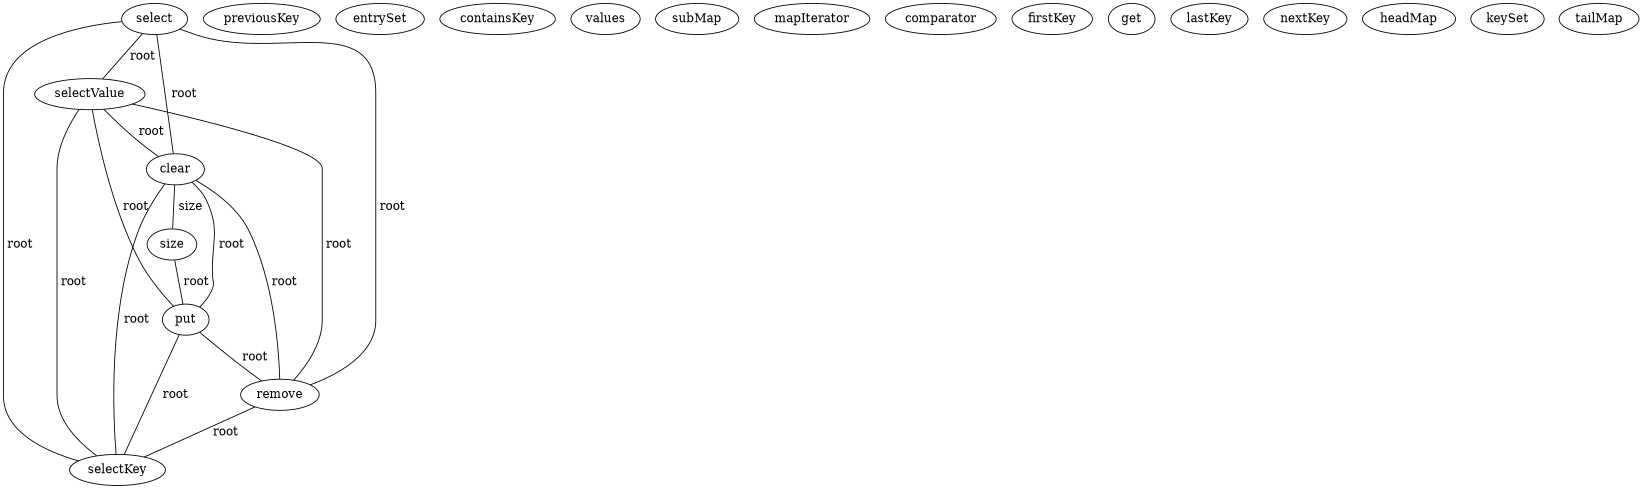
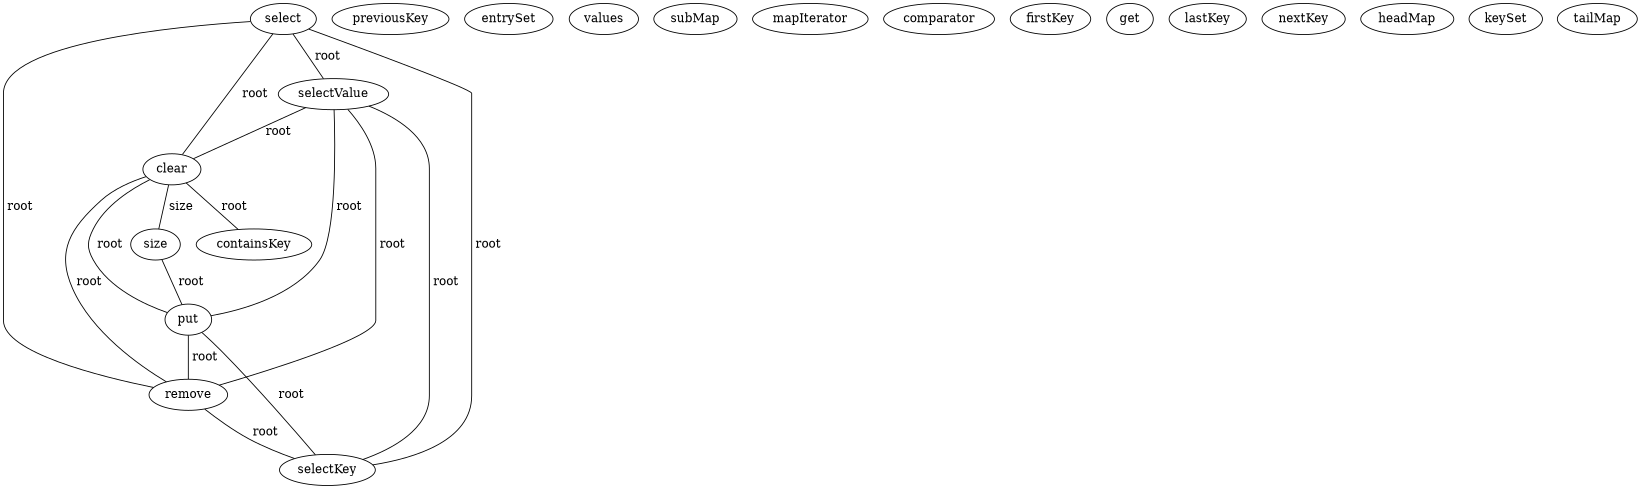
edge "clear" -- "selectKey": now "clear" -- "containsKey"
